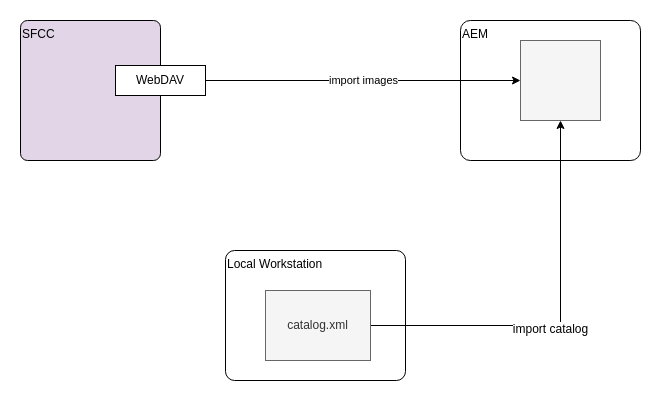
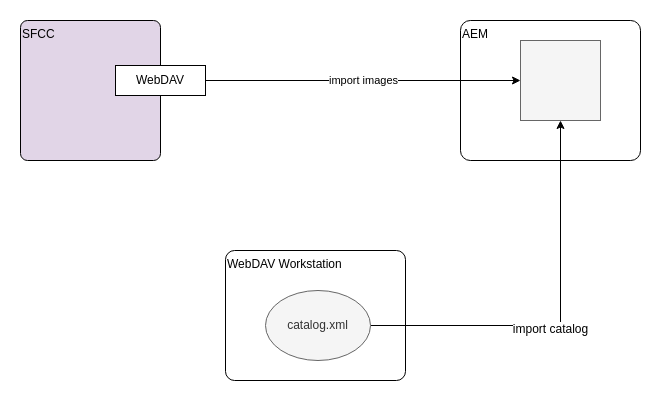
node "Local Workstation": label "Local Workstation" -> "WebDAV Workstation"
node "catalog.xml": shape rectangle -> ellipse
